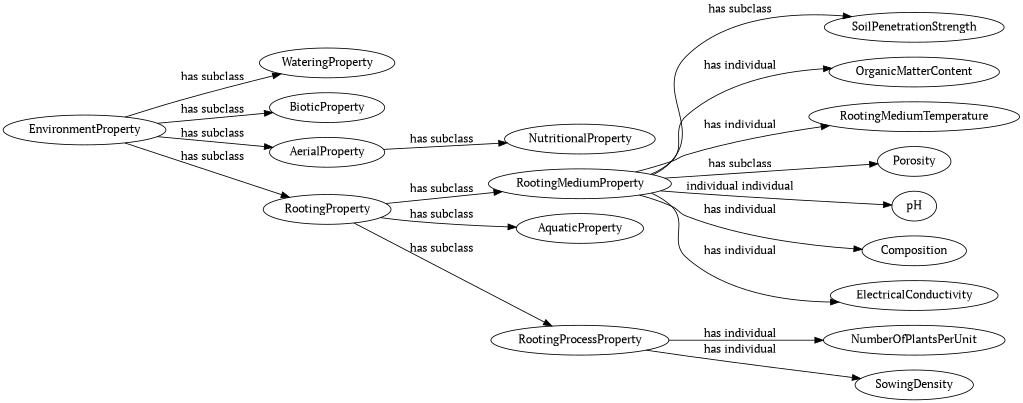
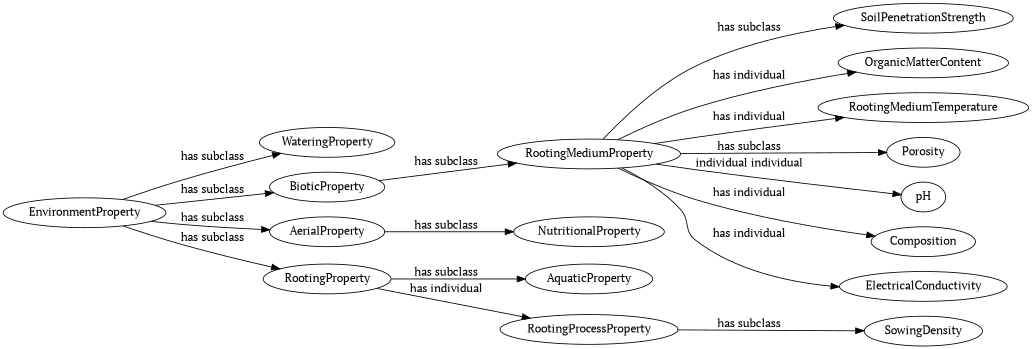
edge "RootingProperty" -> "RootingMediumProperty": now "BioticProperty" -> "RootingMediumProperty"
edge "RootingProperty" -> "RootingProcessProperty": label "has subclass" -> "has individual"
node "NumberOfPlantsPerUnit": removed
edge "RootingProcessProperty" -> "SowingDensity": label "has individual" -> "has subclass"
